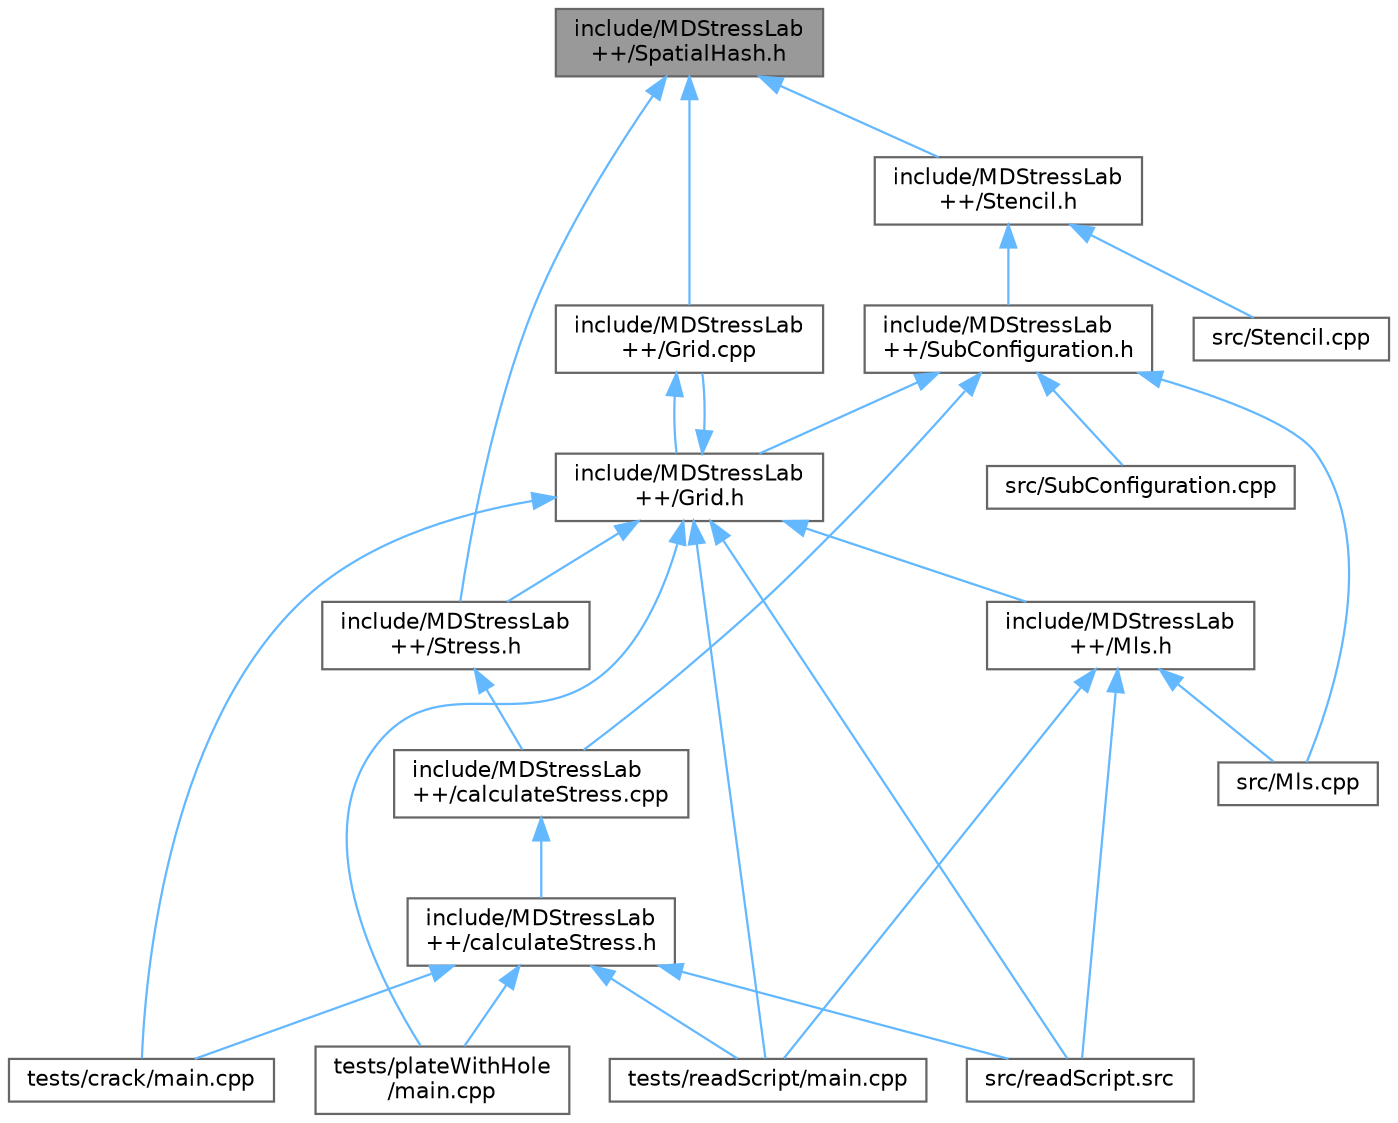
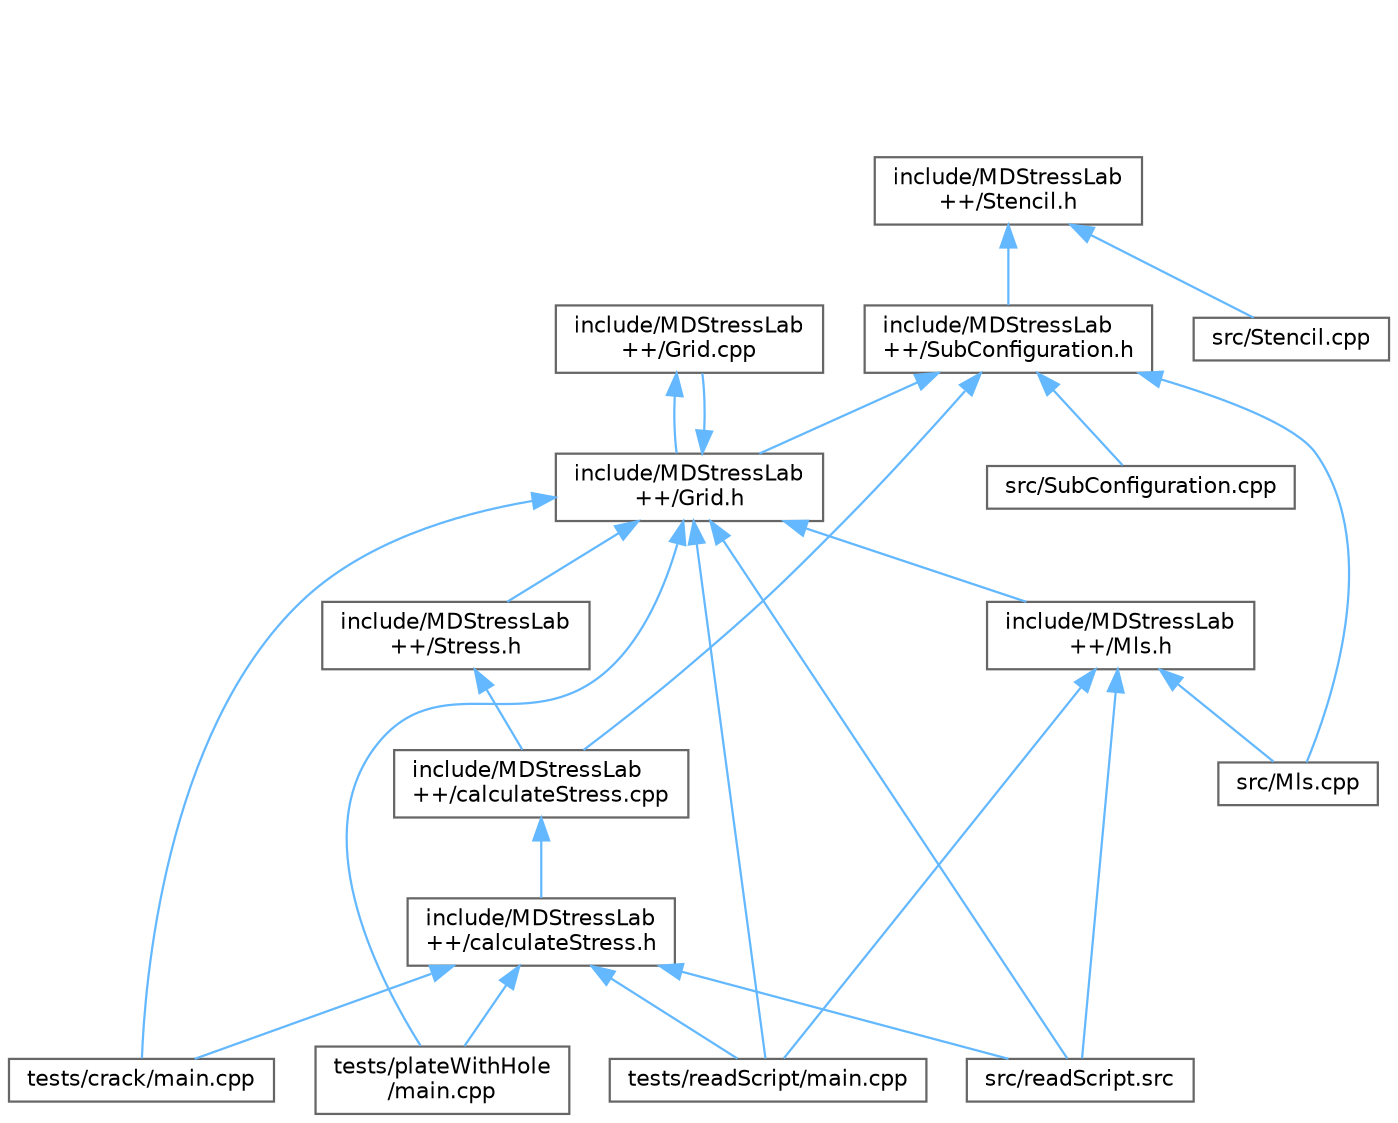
node "include/MDStressLab ++/SpatialHash.h": removed
